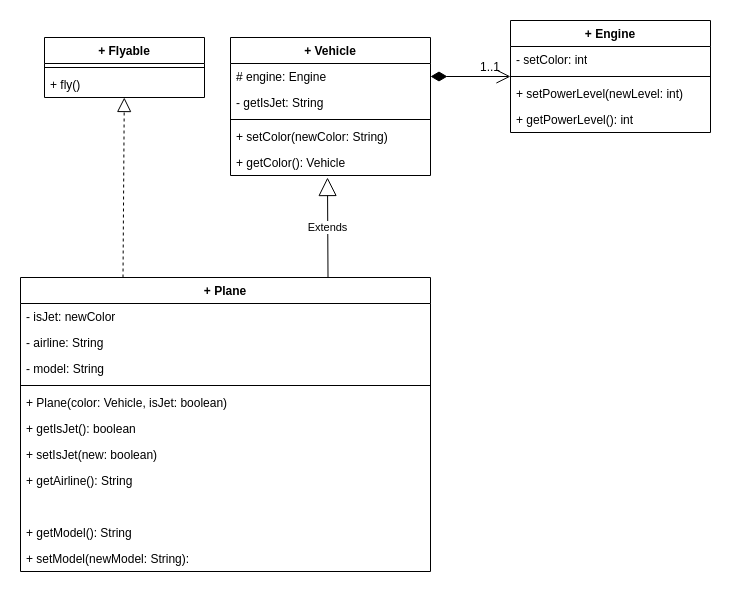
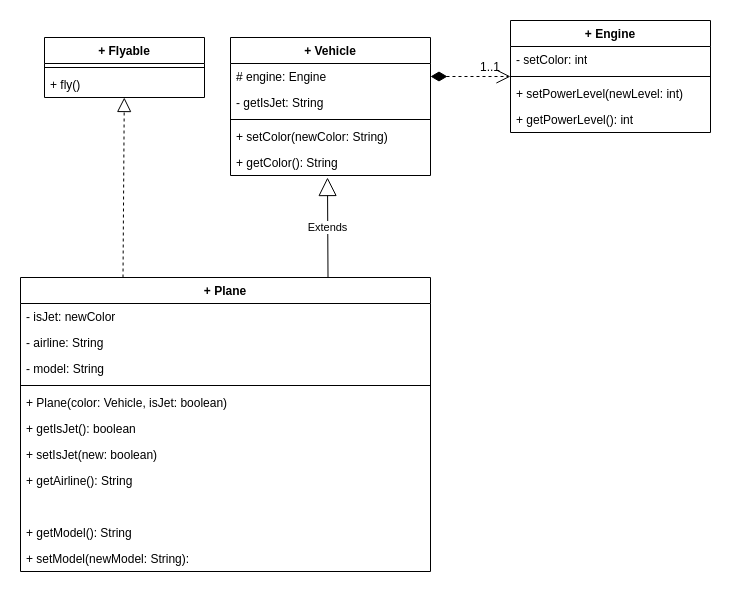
edge "# engine: Engine" -- "+ Engine": style solid -> dashed
node "+ getColor(): Vehicle": label "+ getColor(): Vehicle" -> "+ getColor(): String"
